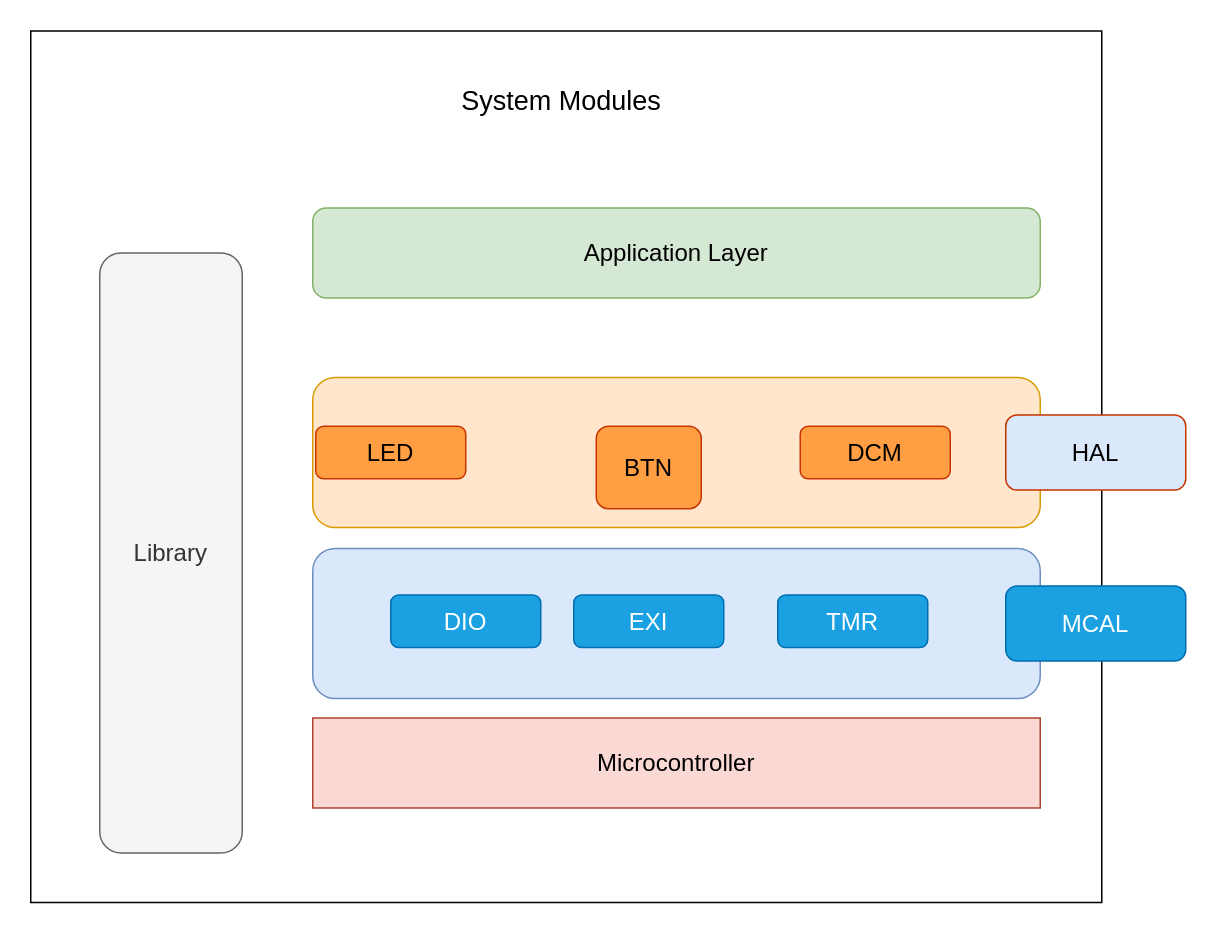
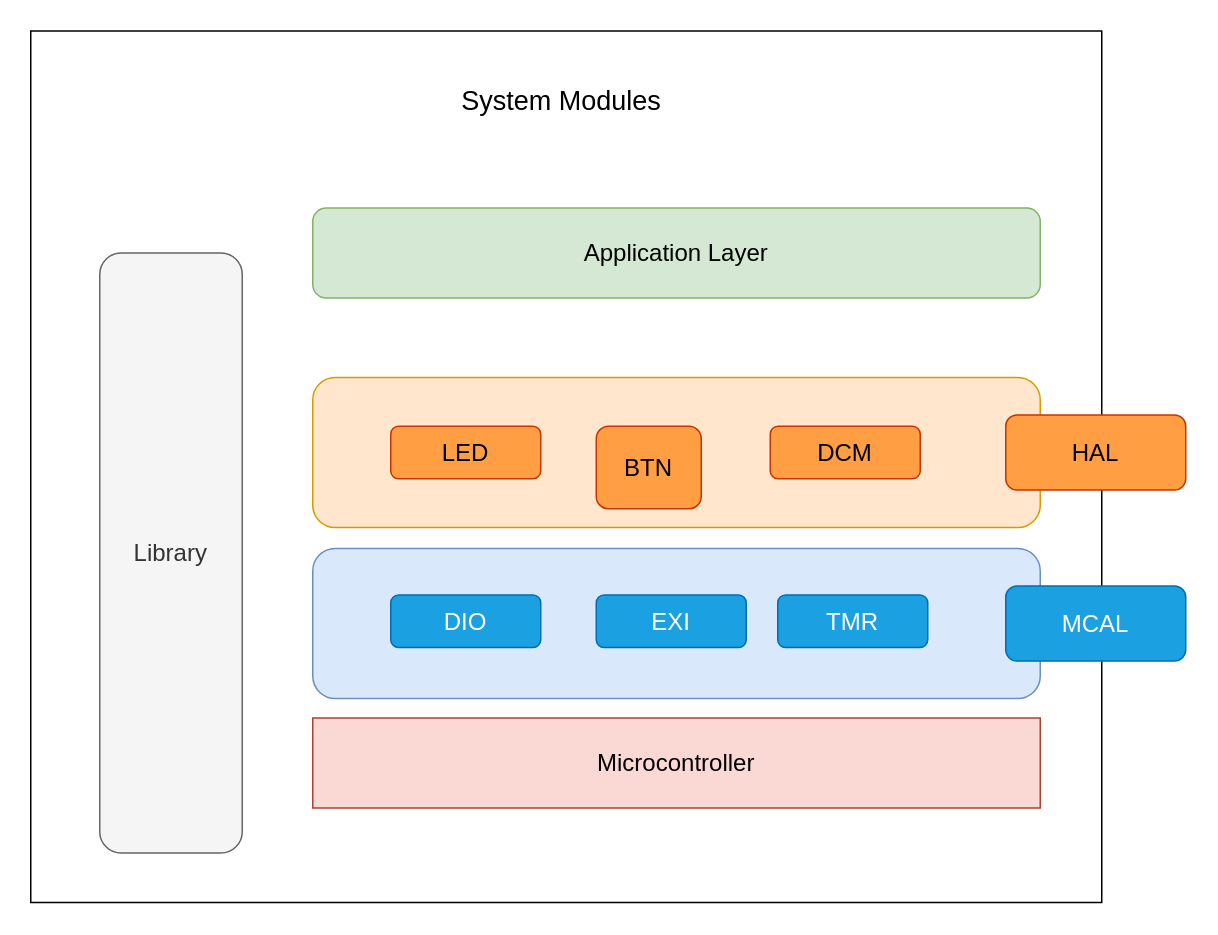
node "LED": moved (391, 452) -> (466, 452)
node "DCM": moved (875, 452) -> (845, 452)
node "HAL": fillcolor #dae8fc -> #ff9e42
node "EXI": moved (649, 621) -> (671, 621)
